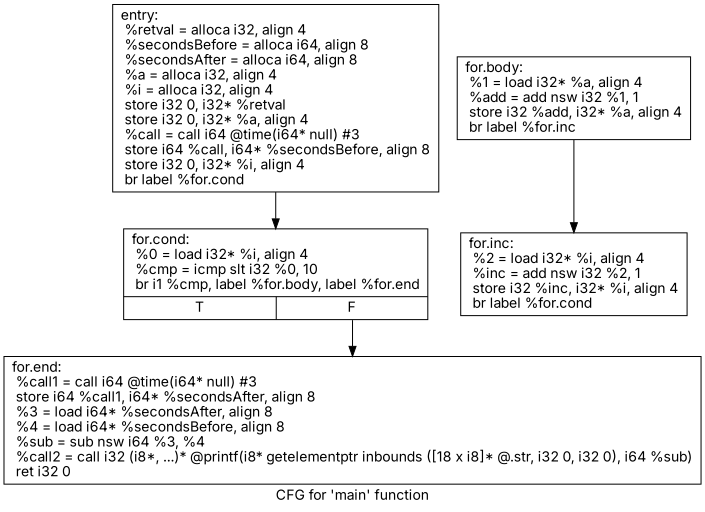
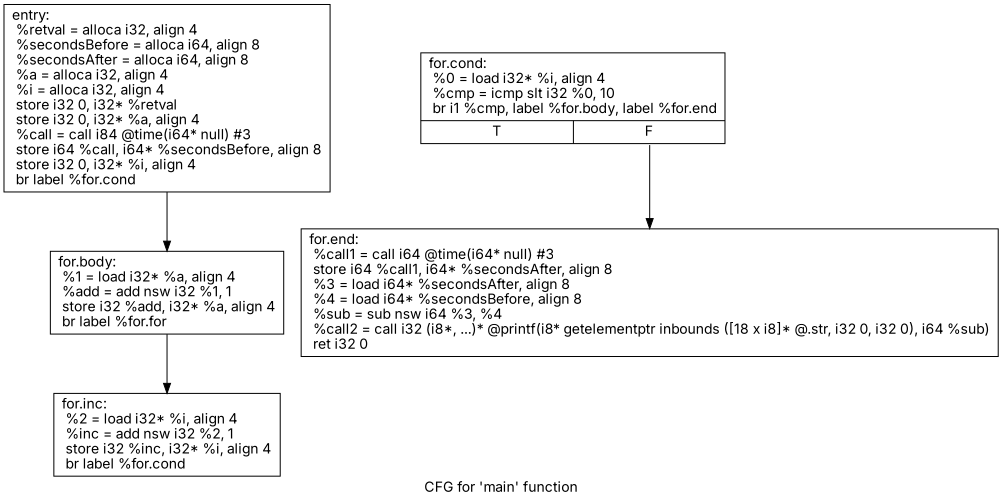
node "for.body:": text "br label %for.inc" -> "br label %for.for"
node "entry:": text "%call = call i64 @time(i64* null) #3" -> "%call = call i84 @time(i64* null) #3"
edge "entry:" -> "for.cond:": now "entry:" -> "for.body:"
